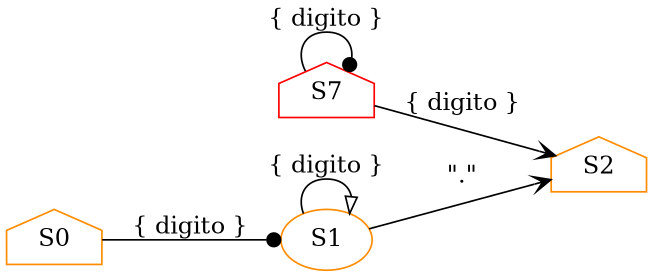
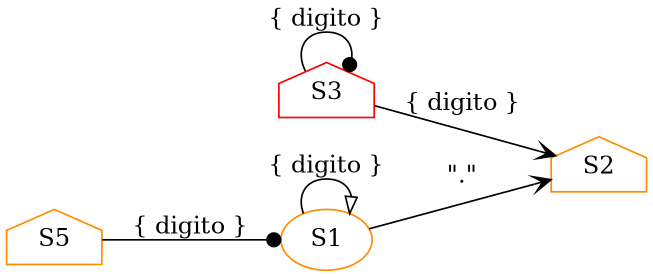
node "S7": label "S7" -> "S3"
node "S0": label "S0" -> "S5"
